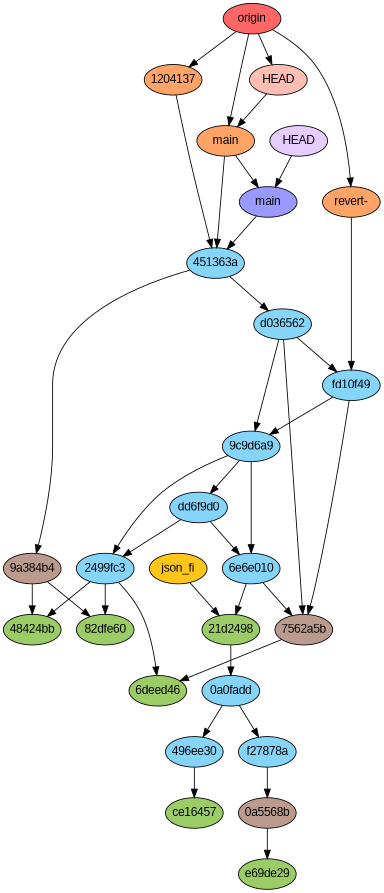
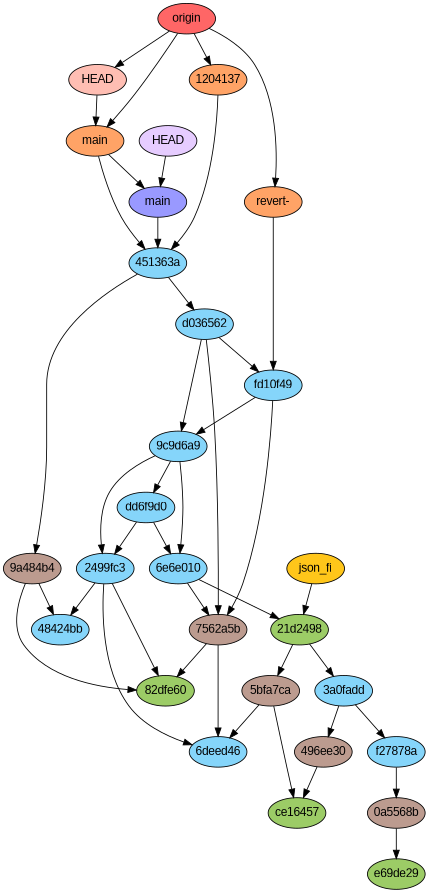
node "9a384b4": label "9a384b4" -> "9a484b4"
node "48424bb": fillcolor #9ccc66 -> #85d5fa
edge "7562a5b" -> "82dfe60": added
node "6deed46": fillcolor #9ccc66 -> #85d5fa
node "0a0fadd": label "0a0fadd" -> "3a0fadd"
node "5bfa7ca": added
node "496ee30": fillcolor #85d5fa -> #bc9b8f
